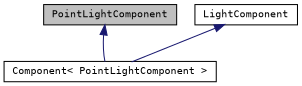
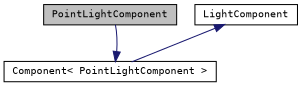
edge "Component< PointLightComponent >" -> "PointLightComponent": reversed
